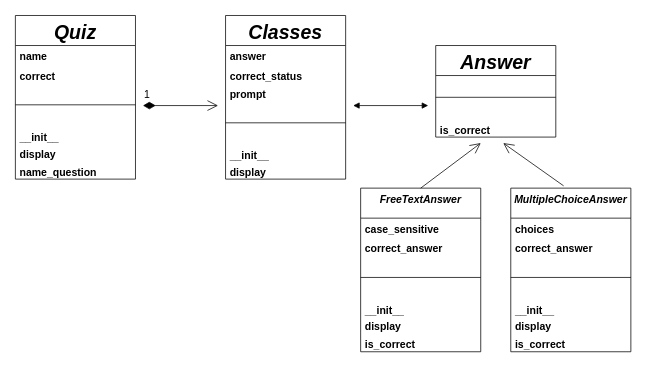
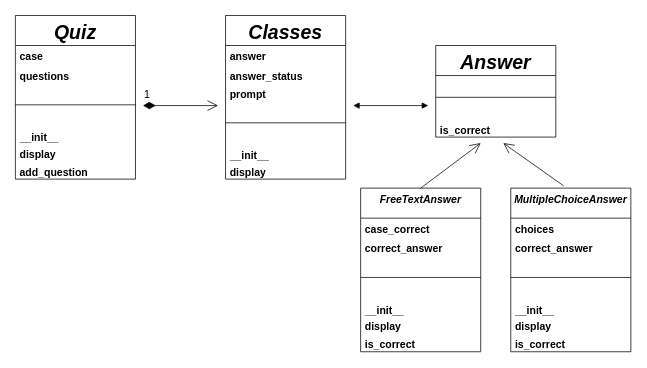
node "name": label "name" -> "case"
node "correct": label "correct" -> "questions"
node "correct_status": label "correct_status" -> "answer_status"
node "name_question": label "name_question" -> "add_question"
node "case_sensitive": label "case_sensitive" -> "case_correct"
